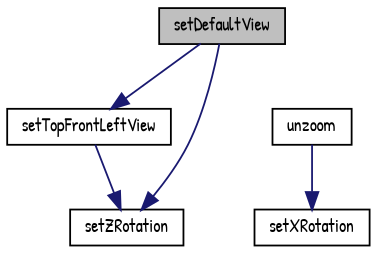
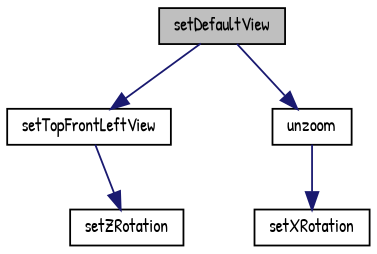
edge "setDefaultView" -> "setZRotation": now "setDefaultView" -> "unzoom"
